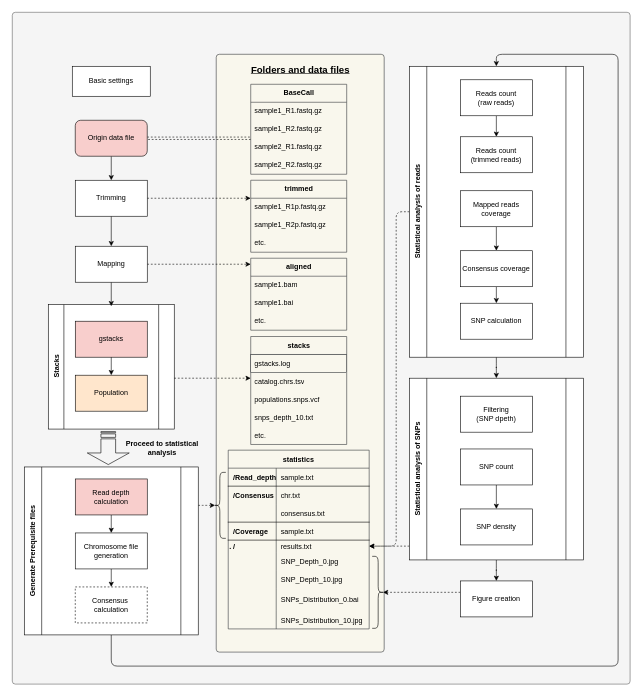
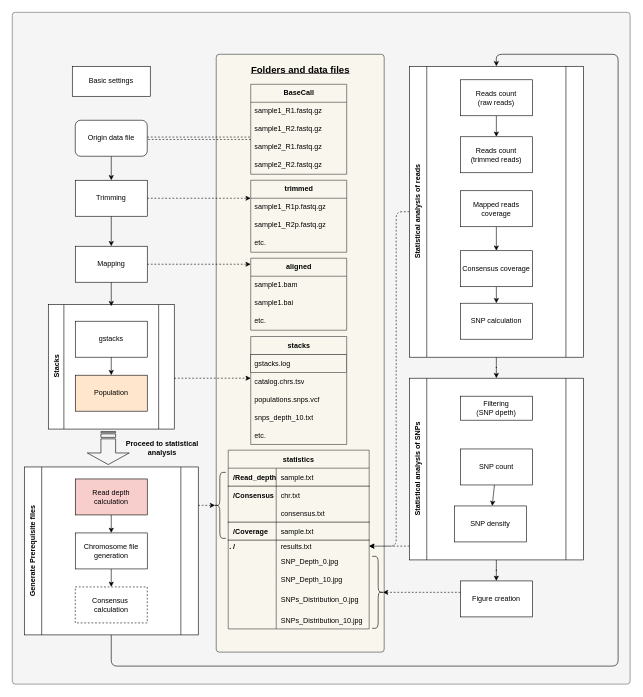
node "Origin data file": fillcolor #f8cecc -> #ffffff
node "gstacks": fillcolor #f8cecc -> #ffffff
node "Filtering (SNP dpeth)": size 72x36 -> 72x24
node "SNP density": moved (497, 527) -> (491, 524)
node "SNPs_Distribution_0.bai": label "SNPs_Distribution_0.bai" -> "SNPs_Distribution_0.jpg"
